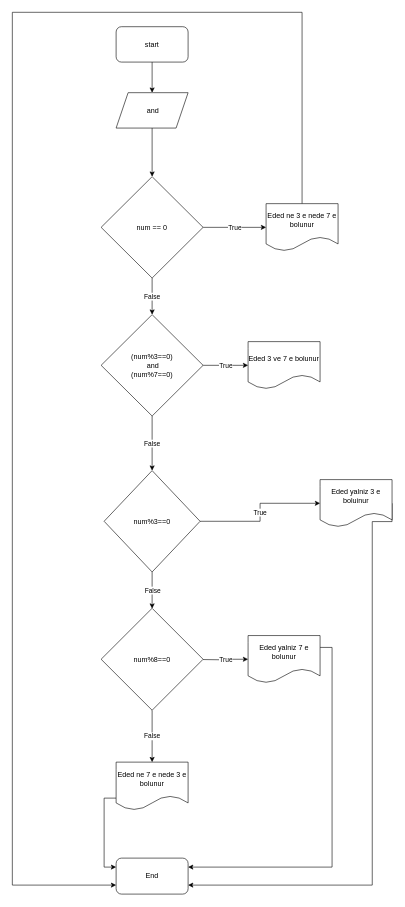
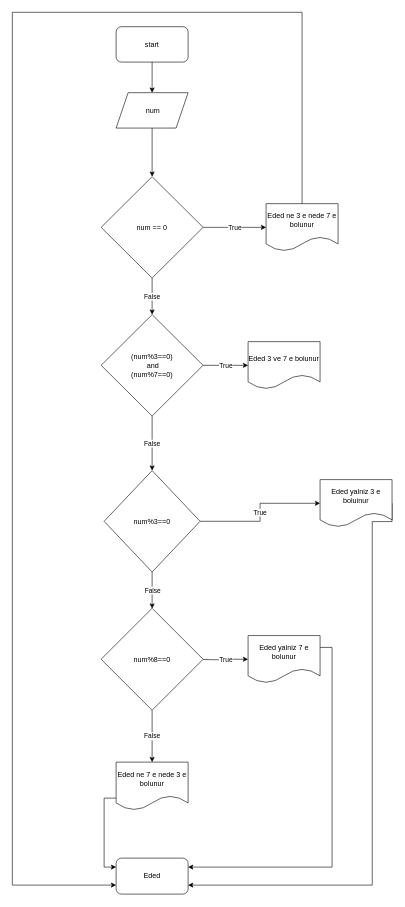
node "and": label "and" -> "num"
node "End": label "End" -> "Eded"
